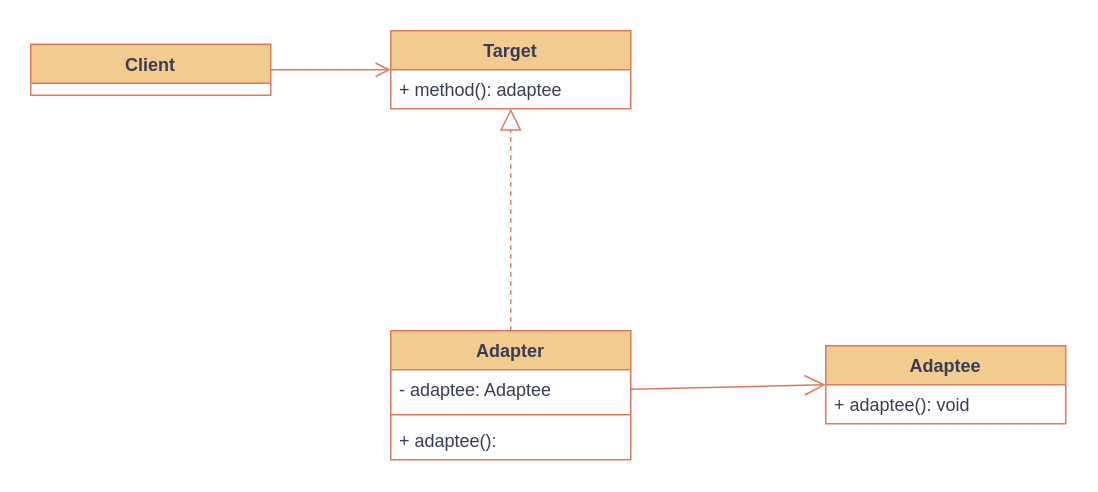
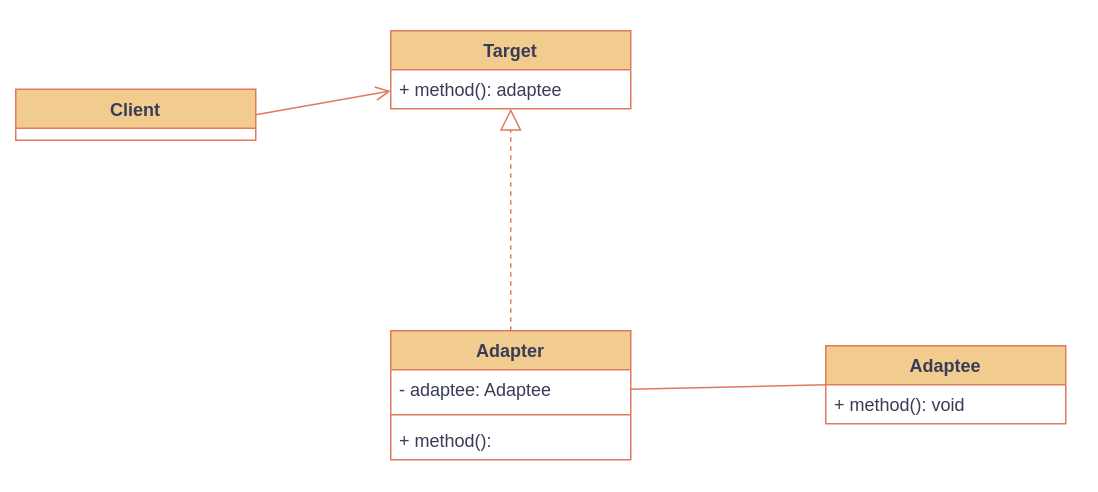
node "Client": moved (151, 70) -> (136, 115)
edge "- adaptee: Adaptee" -> "Adaptee": arrowhead open -> none
node "+ adaptee(): void": label "+ adaptee(): void" -> "+ method(): void"
node "+ adaptee():": label "+ adaptee():" -> "+ method():"
